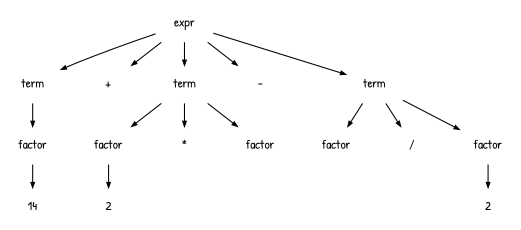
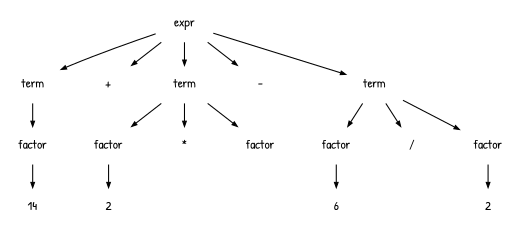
node "6": added
